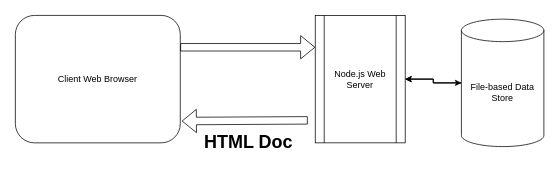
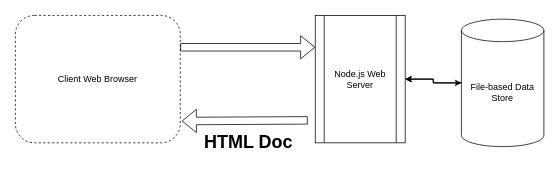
node "Client Web Browser": style solid -> dashed
